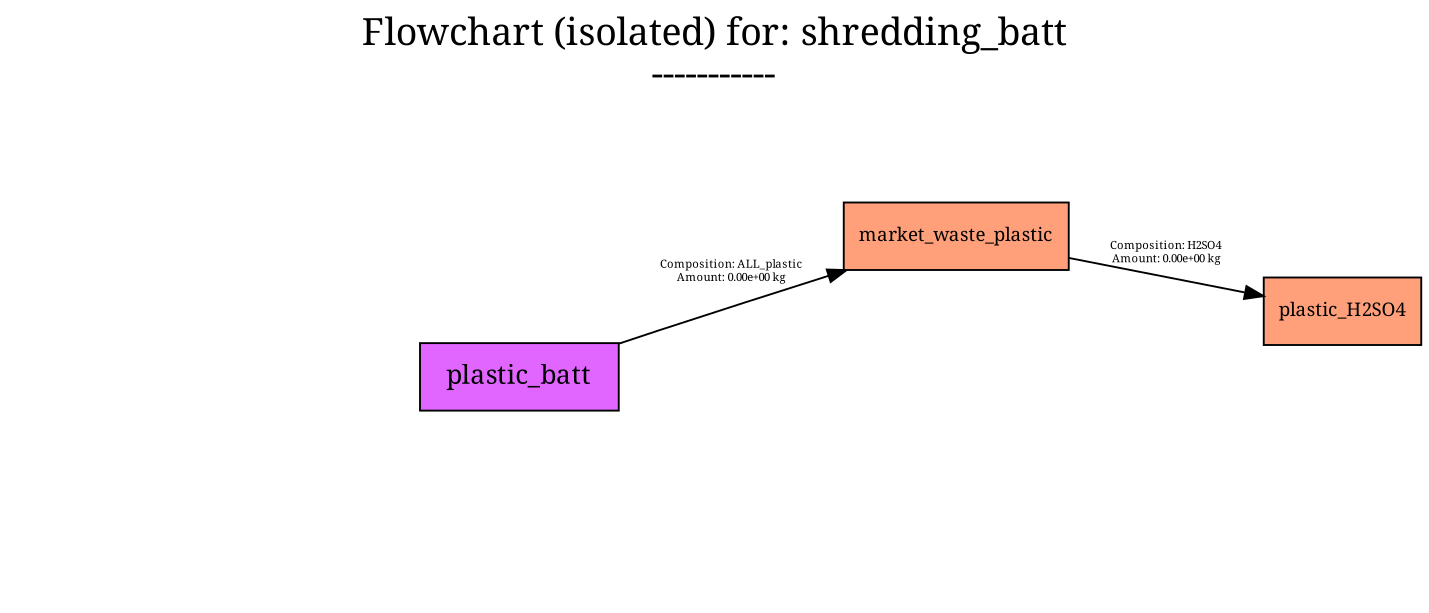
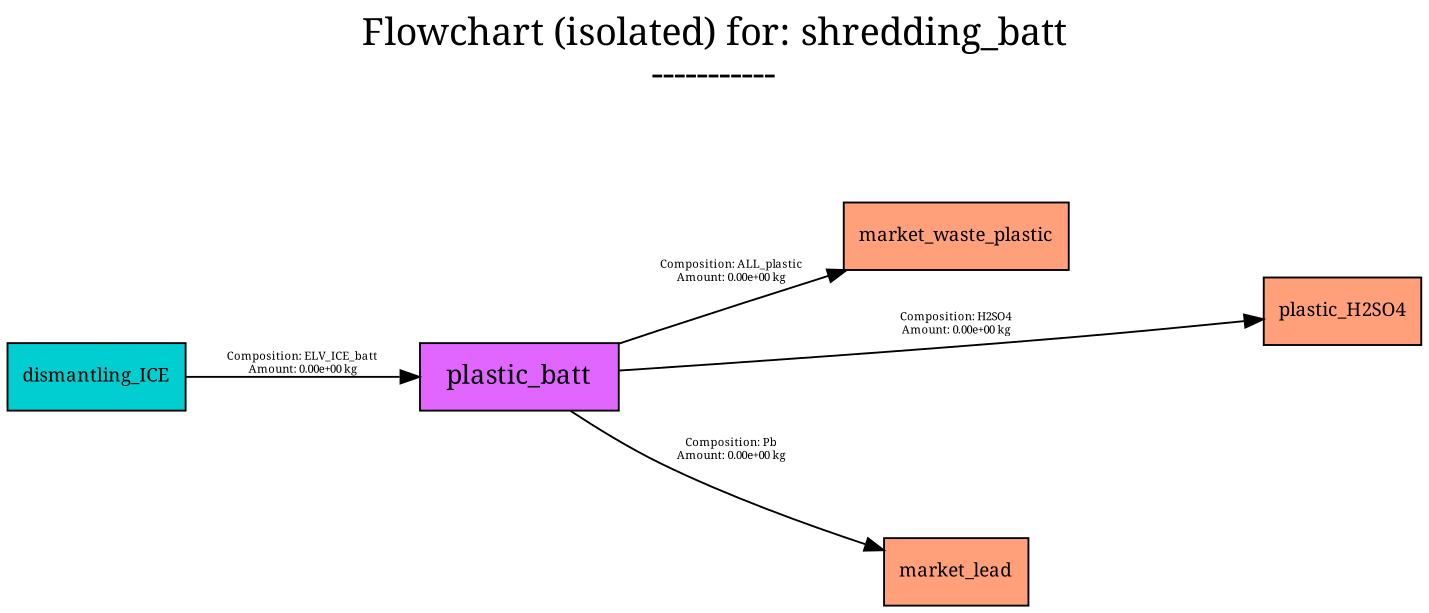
edge "market_waste_plastic" -> "plastic_H2SO4": now "plastic_batt" -> "plastic_H2SO4"
node "dismantling_ICE": added
node "market_lead": added
